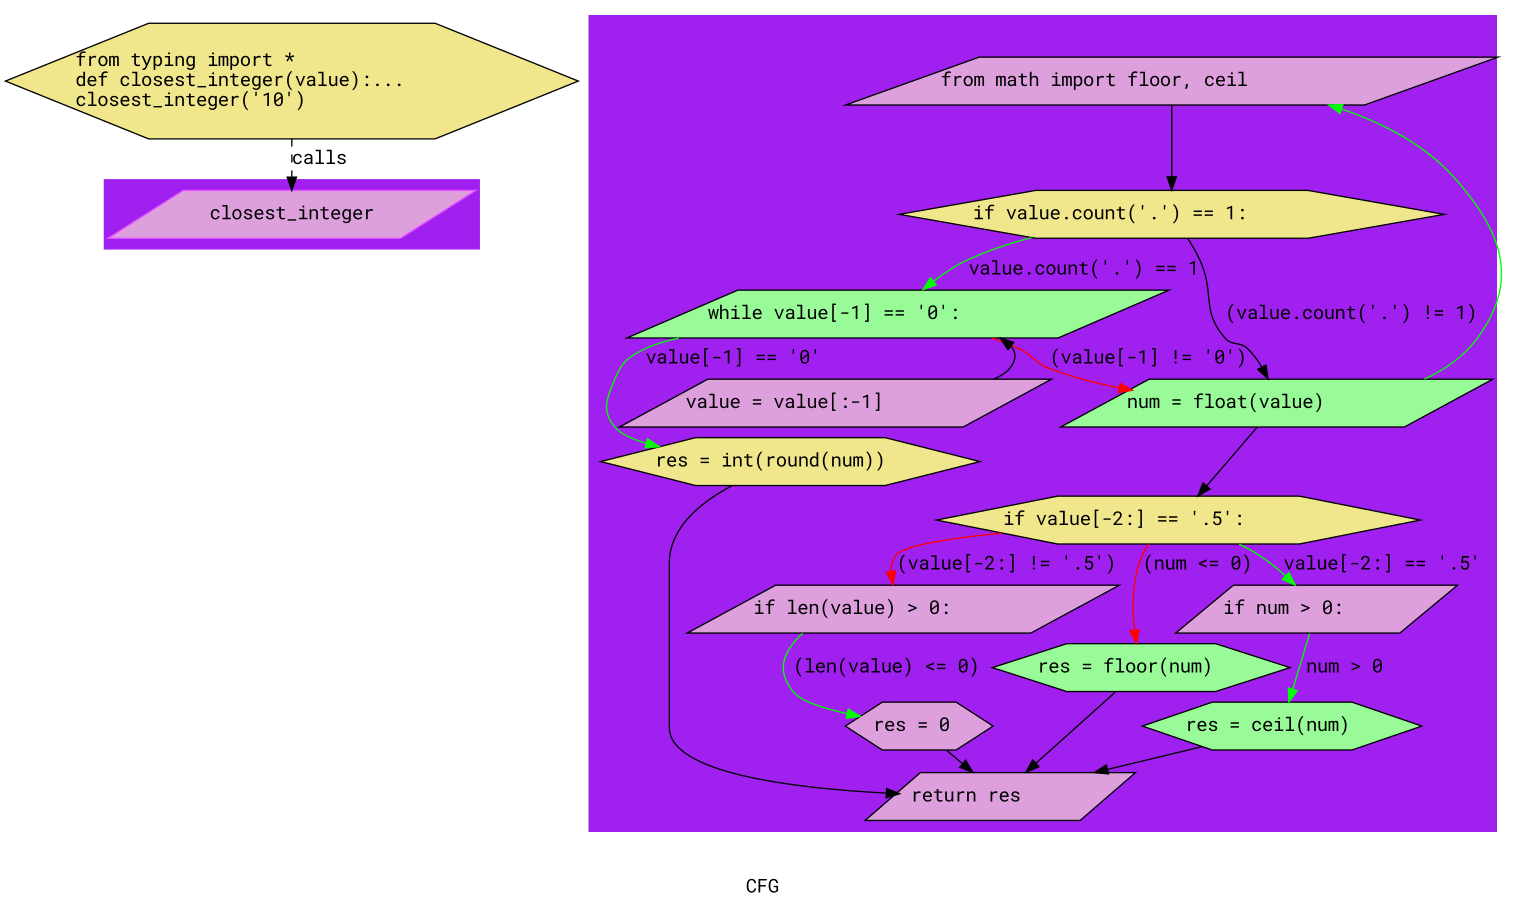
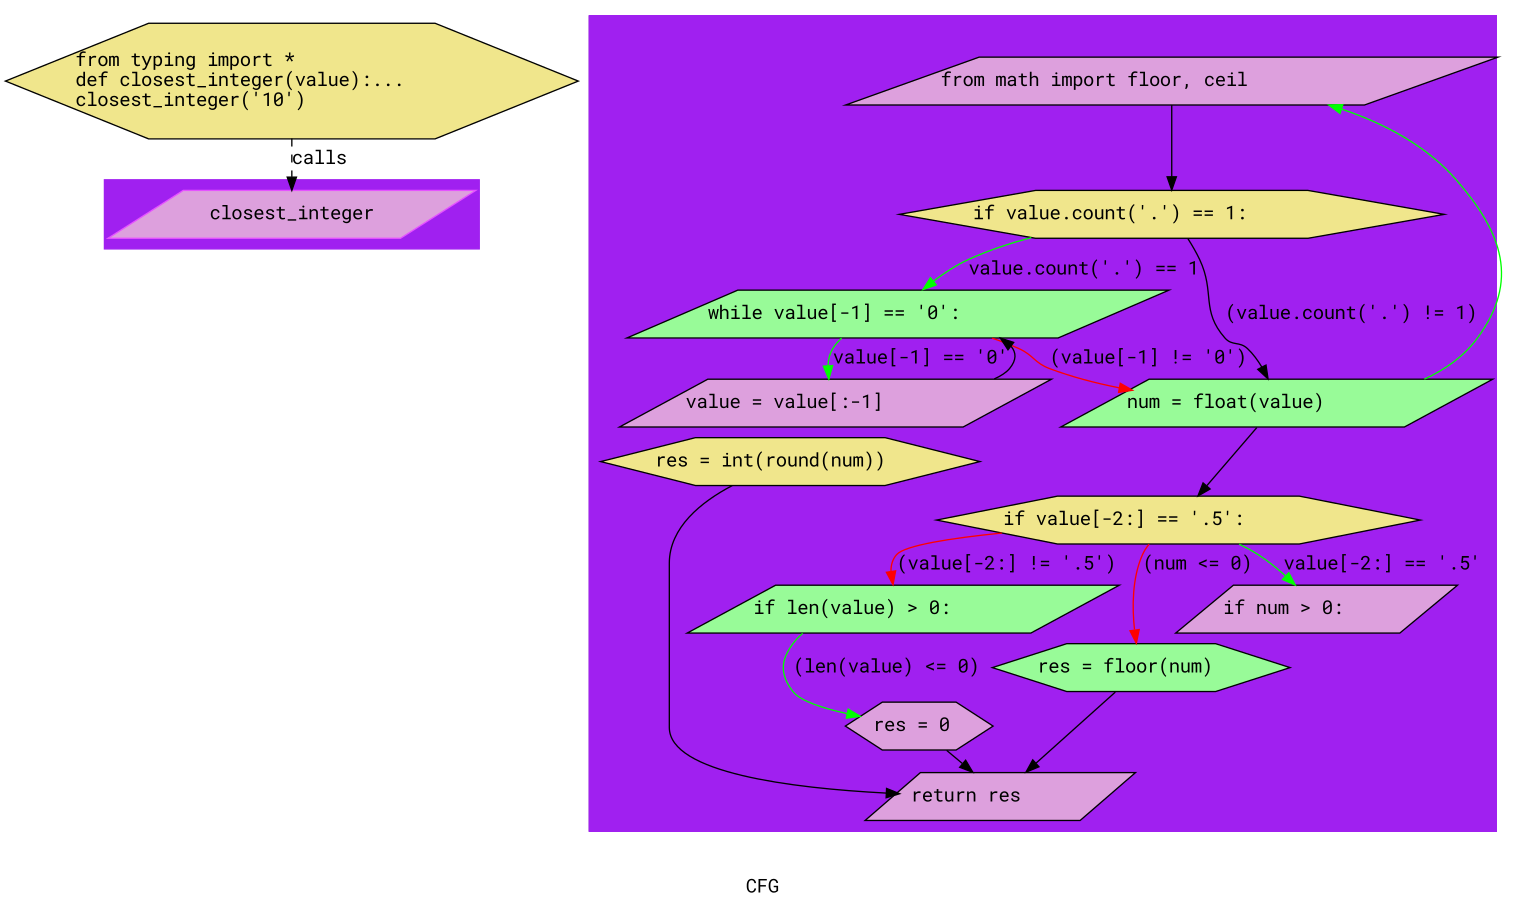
edge "while value[-1] == '0':" -> "res = int(round(num))": now "while value[-1] == '0':" -> "value = value[:-1]"
node "if len(value) > 0:": fillcolor plum -> palegreen
node "res = ceil(num)": removed
